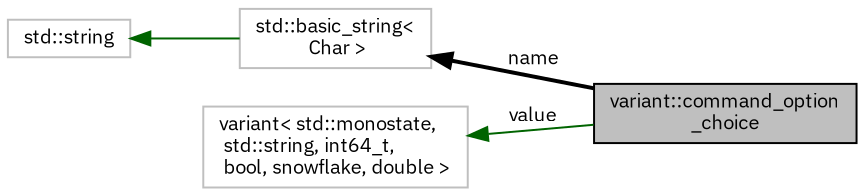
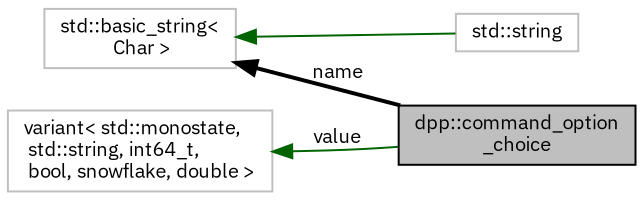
edge "std::basic_string< Char >" -> "std::string": reversed
node "variant::command_option _choice": label "variant::command_option _choice" -> "dpp::command_option _choice"
